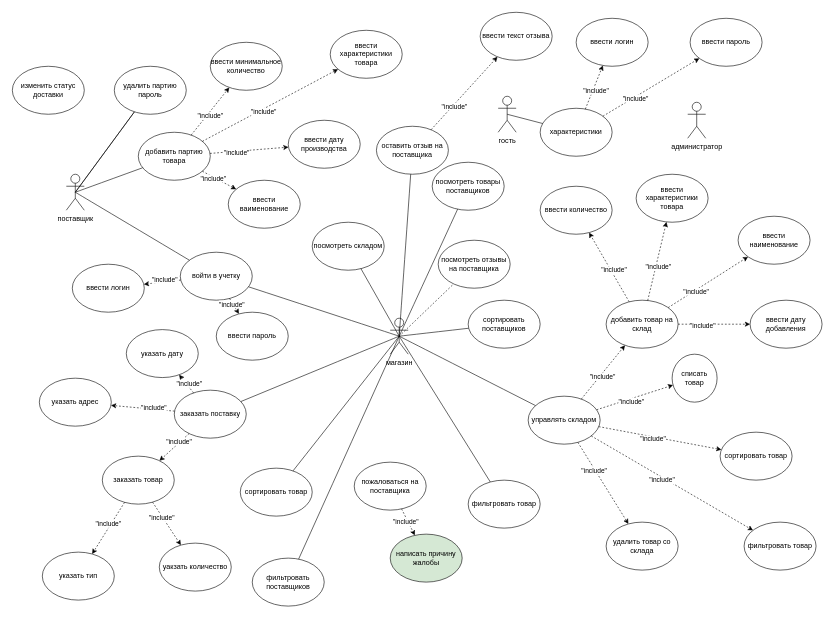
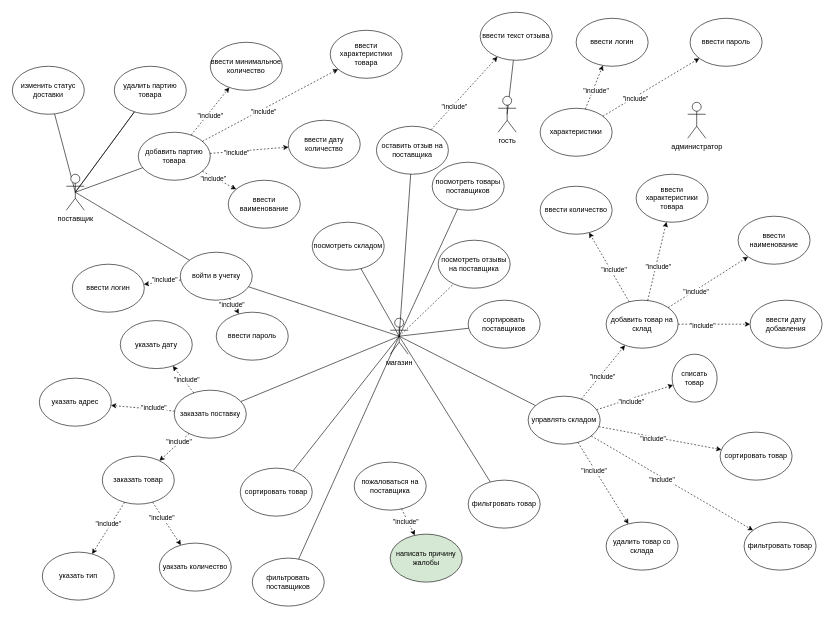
node "удалить партию пароль": label "удалить партию пароль" -> "удалить партию товара"
edge "гость" -- "характеристики": now "гость" -- "ввести текст отзыва"
node "ввести дату производства": label "ввести дату производства" -> "ввести дату количество"
edge "изменить статус доставки" -- "поставщик": added
node "указать дату": moved (162, 354) -> (156, 345)
